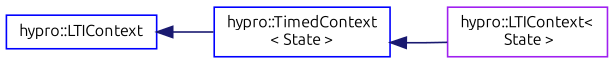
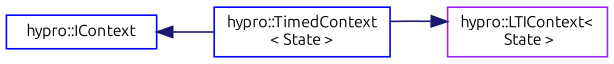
node "hypro::LTIContext": label "hypro::LTIContext" -> "hypro::IContext"
edge "hypro::LTIContext< State >" -> "hypro::TimedContext < State >": reversed
